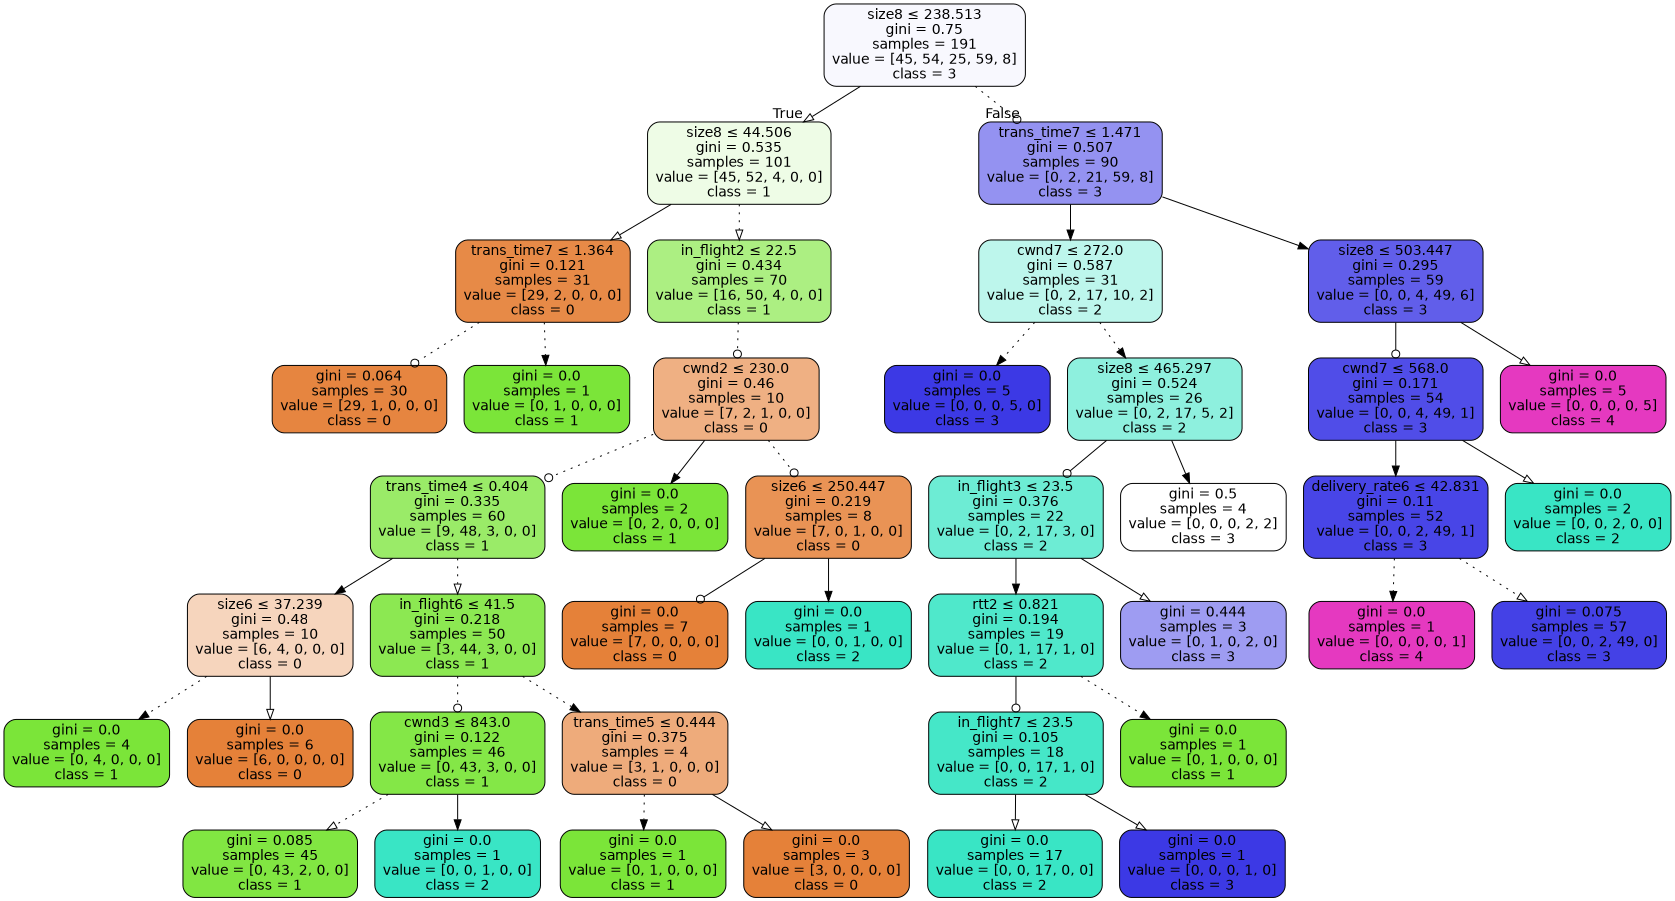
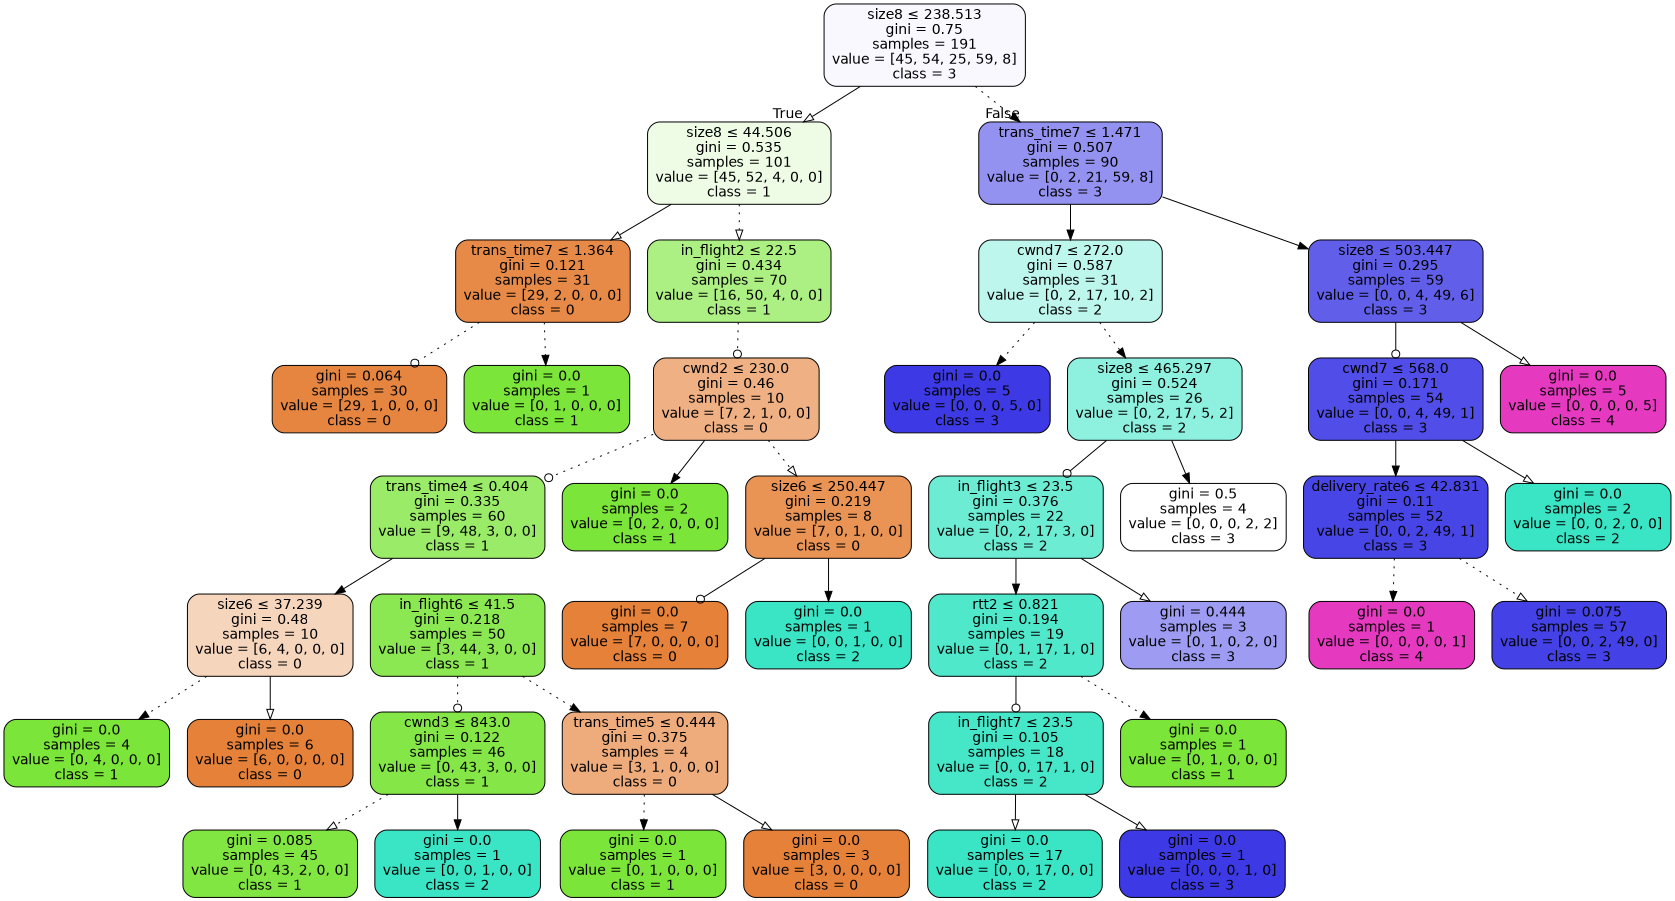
edge "size8 ≤ 238.513" -> "trans_time7 ≤ 1.471": arrowhead odot -> normal
edge "cwnd2 ≤ 230.0" -> "size6 ≤ 250.447": arrowhead odot -> onormal
edge "trans_time4 ≤ 0.404" -> "in_flight6 ≤ 41.5": removed
